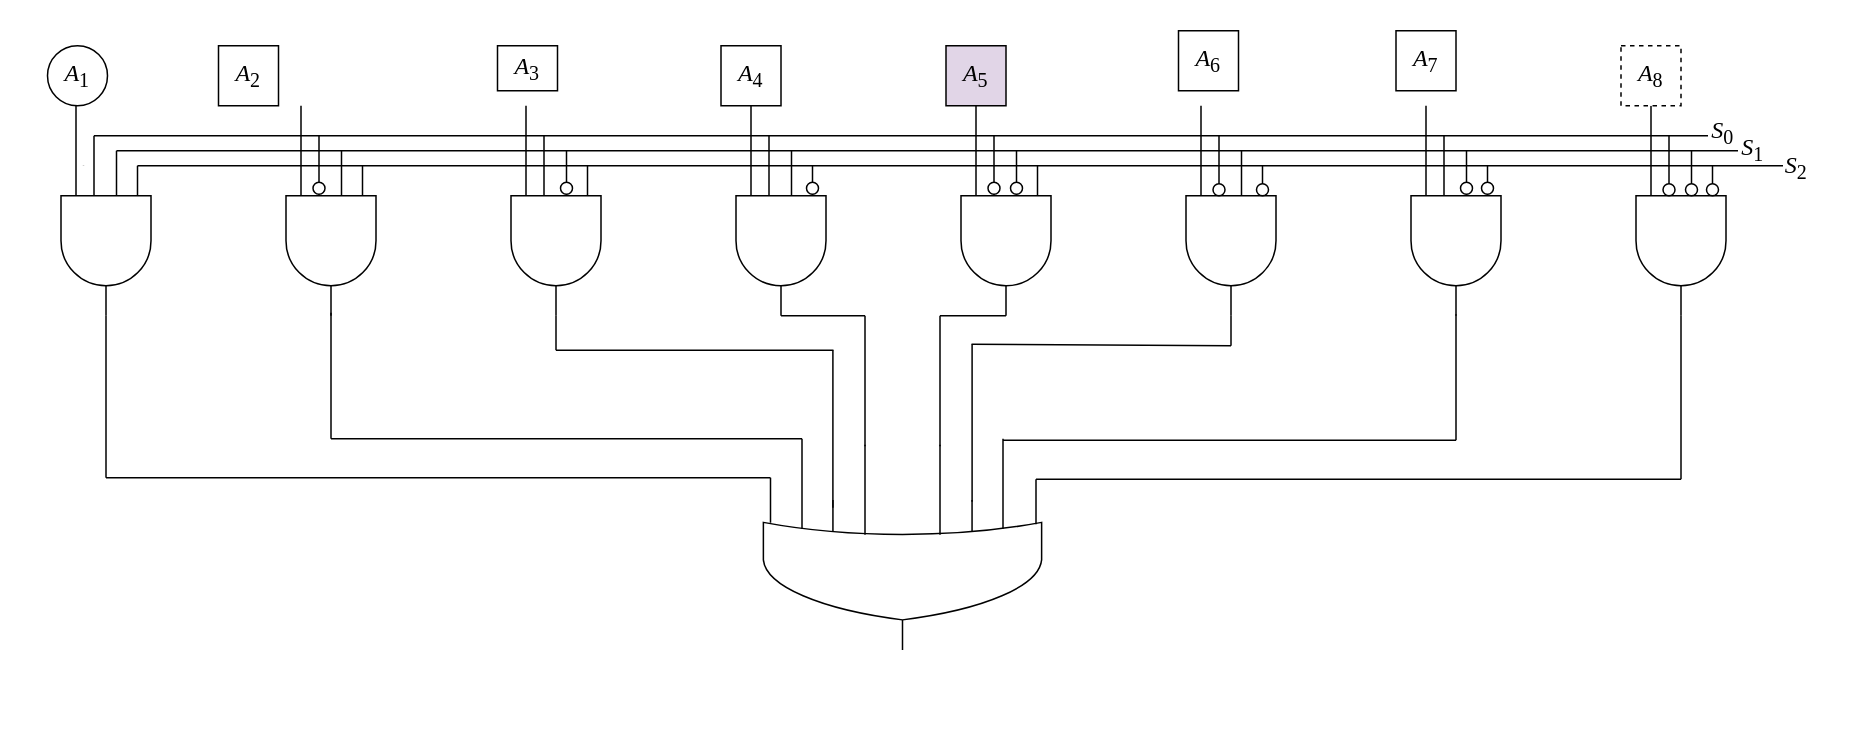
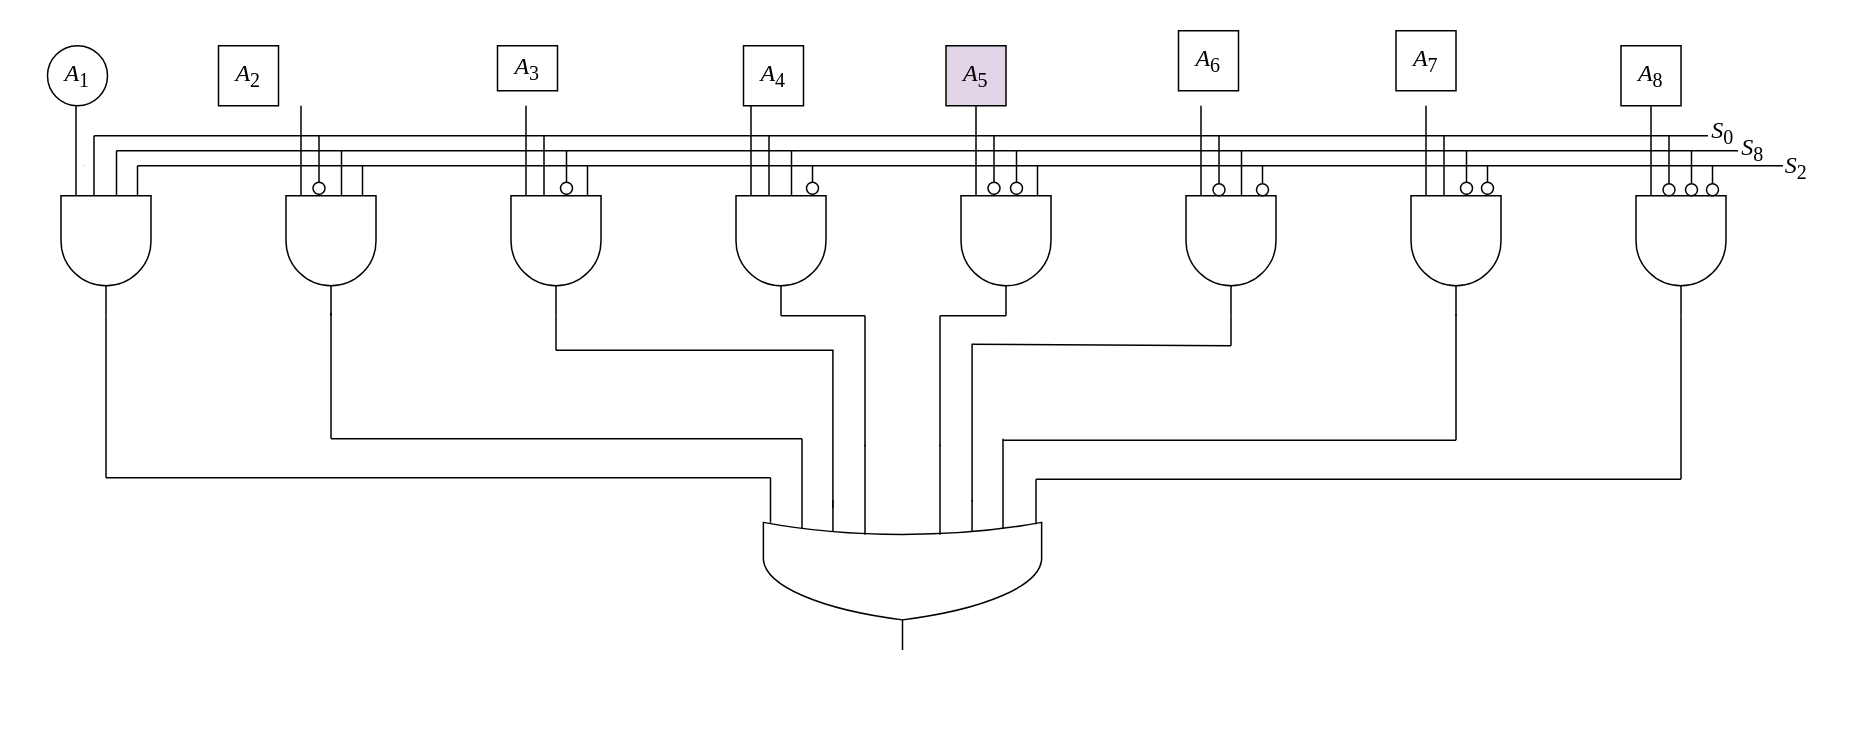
node "A4": moved (751, 76) -> (773, 76)
node "A8": style dashed -> solid
node "S1": label "S1" -> "S8"
